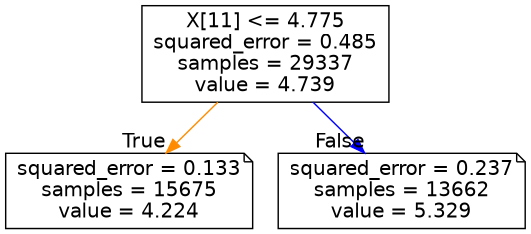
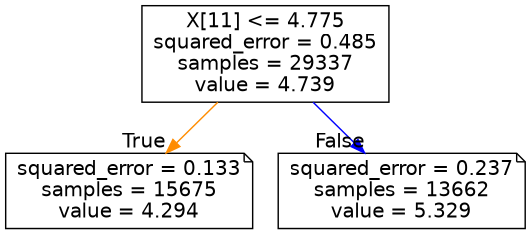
node "squared_error = 0.133 samples = 15675 value = 4.224": label "squared_error = 0.133 samples = 15675 value = 4.224" -> "squared_error = 0.133 samples = 15675 value = 4.294"
